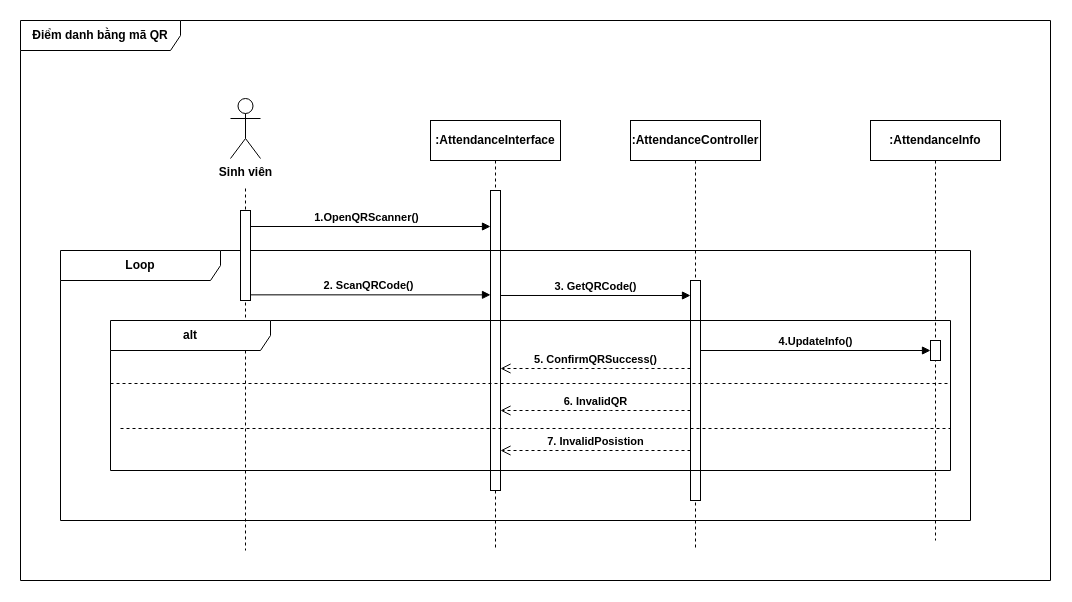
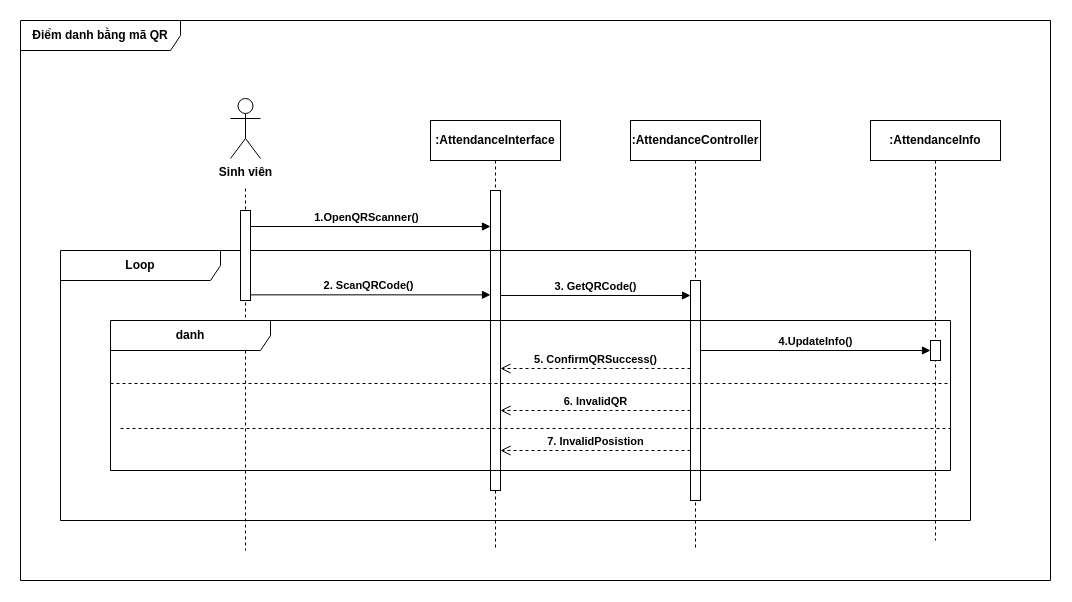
node "alt": label "alt" -> "danh"
